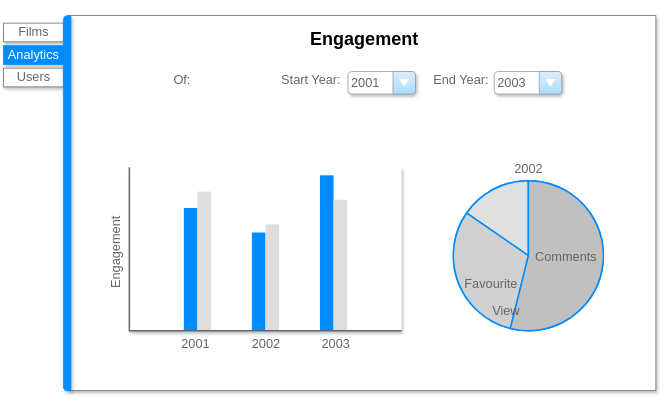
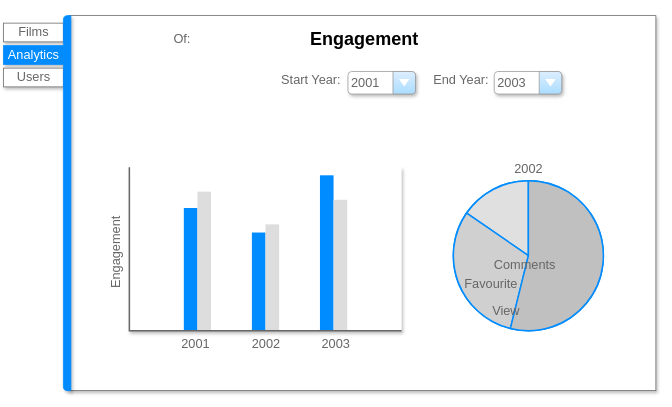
node "Of:": moved (182, 78) -> (182, 37)
node "Comments": moved (566, 255) -> (525, 263)
